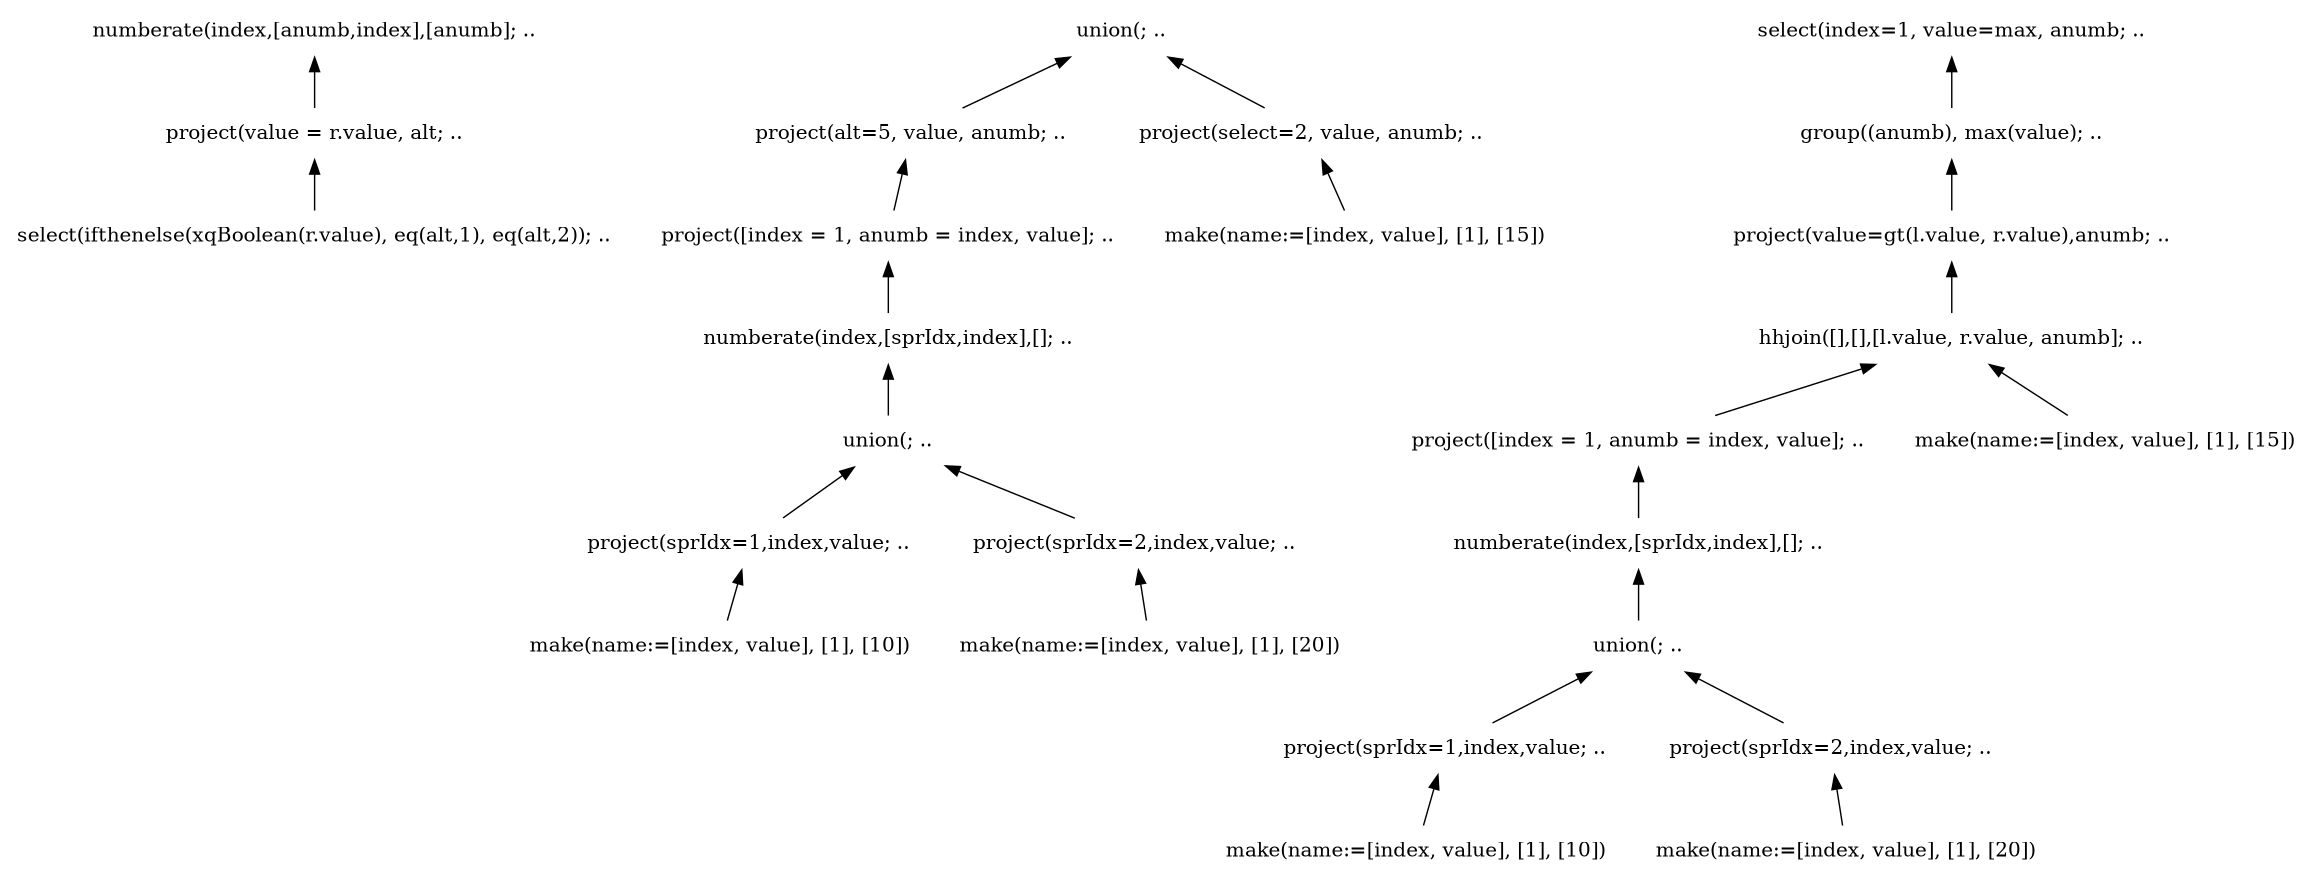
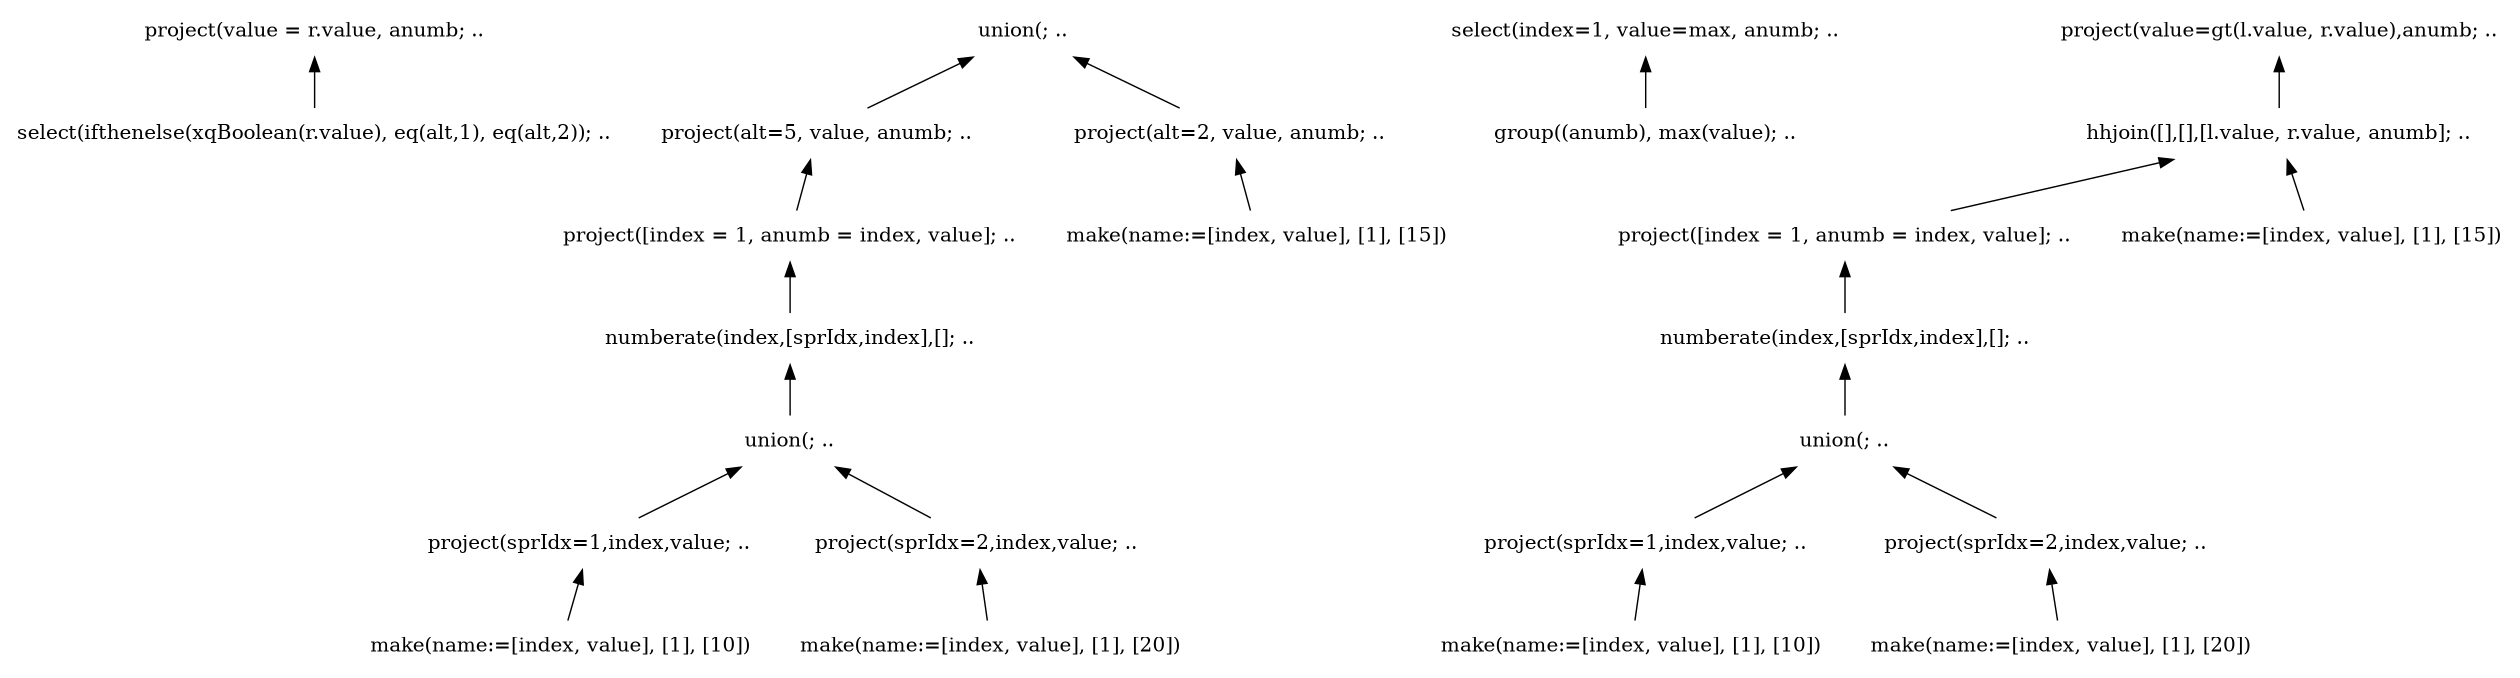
node "numberate(index,[anumb,index],[anumb]; ..": removed
node "project(value = r.value, alt; ..": label "project(value = r.value, alt; .." -> "project(value = r.value, anumb; .."
node "project(select=2, value, anumb; ..": label "project(select=2, value, anumb; .." -> "project(alt=2, value, anumb; .."
edge "group((anumb), max(value); .." -- "project(value=gt(l.value, r.value),anumb; ..": removed
